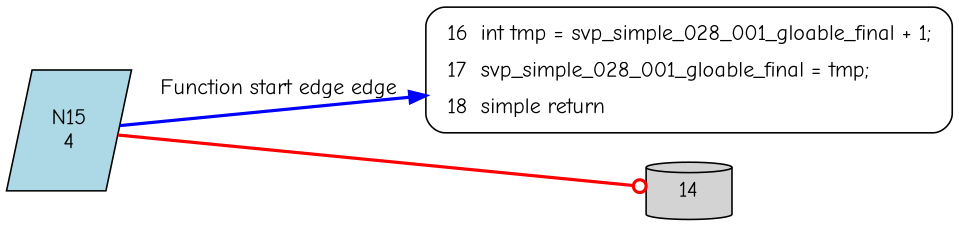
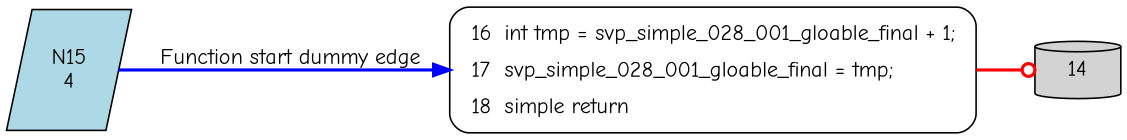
edge "N15 4" -> "16": label "Function start edge edge" -> "Function start dummy edge"
edge "N15 4" -> "14": now "16" -> "14"
